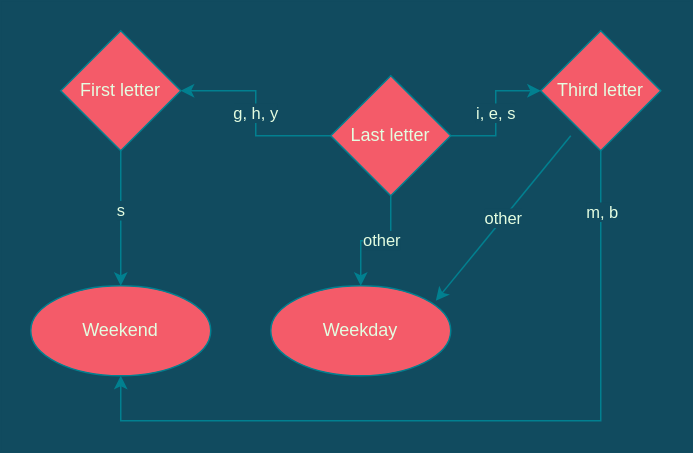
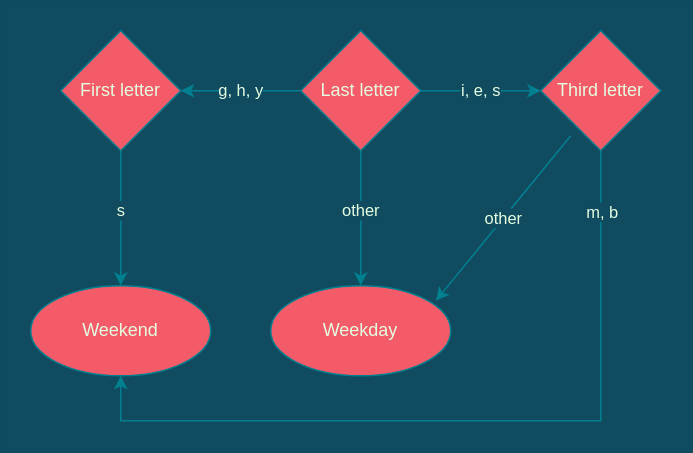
node "Last letter": moved (391, 136) -> (361, 91)
